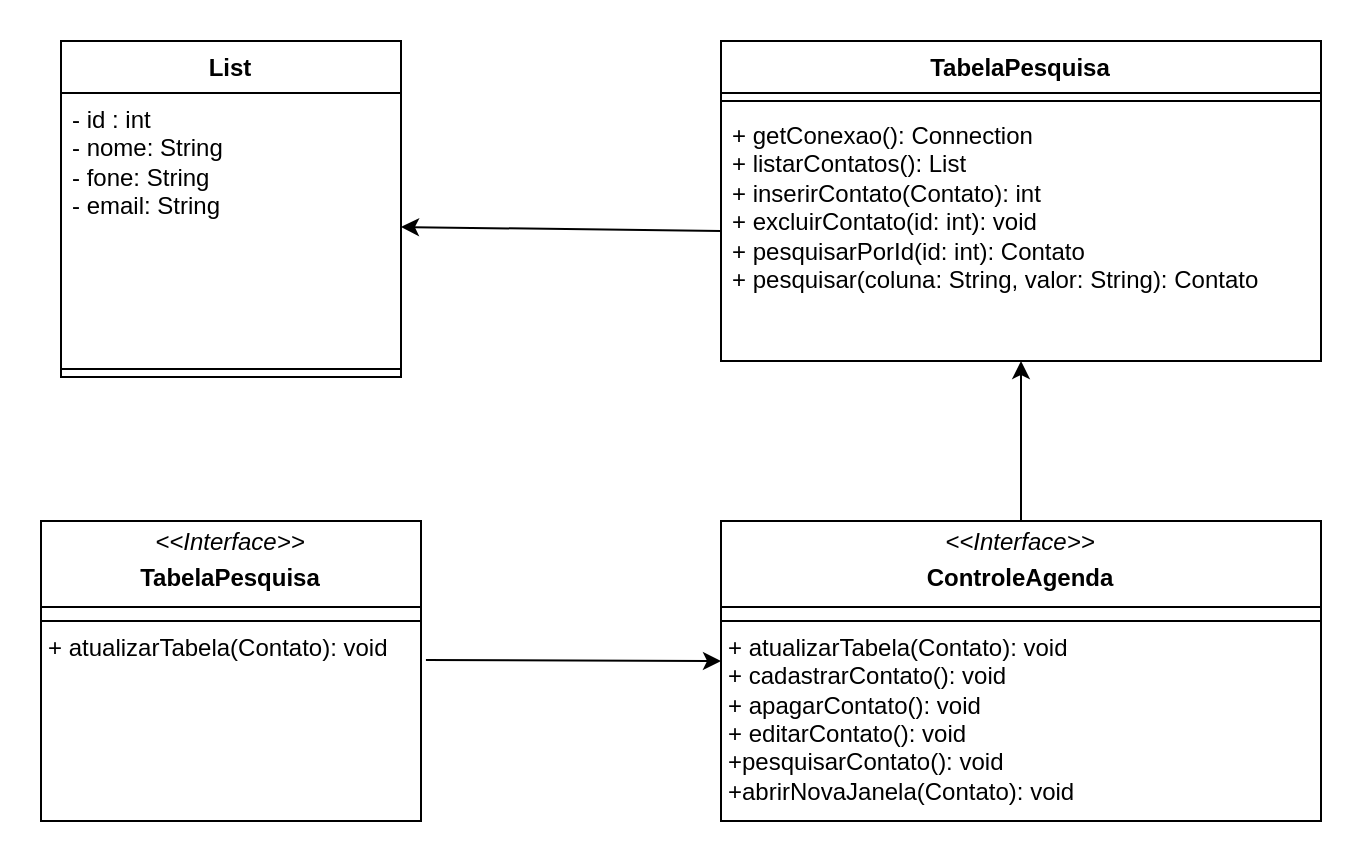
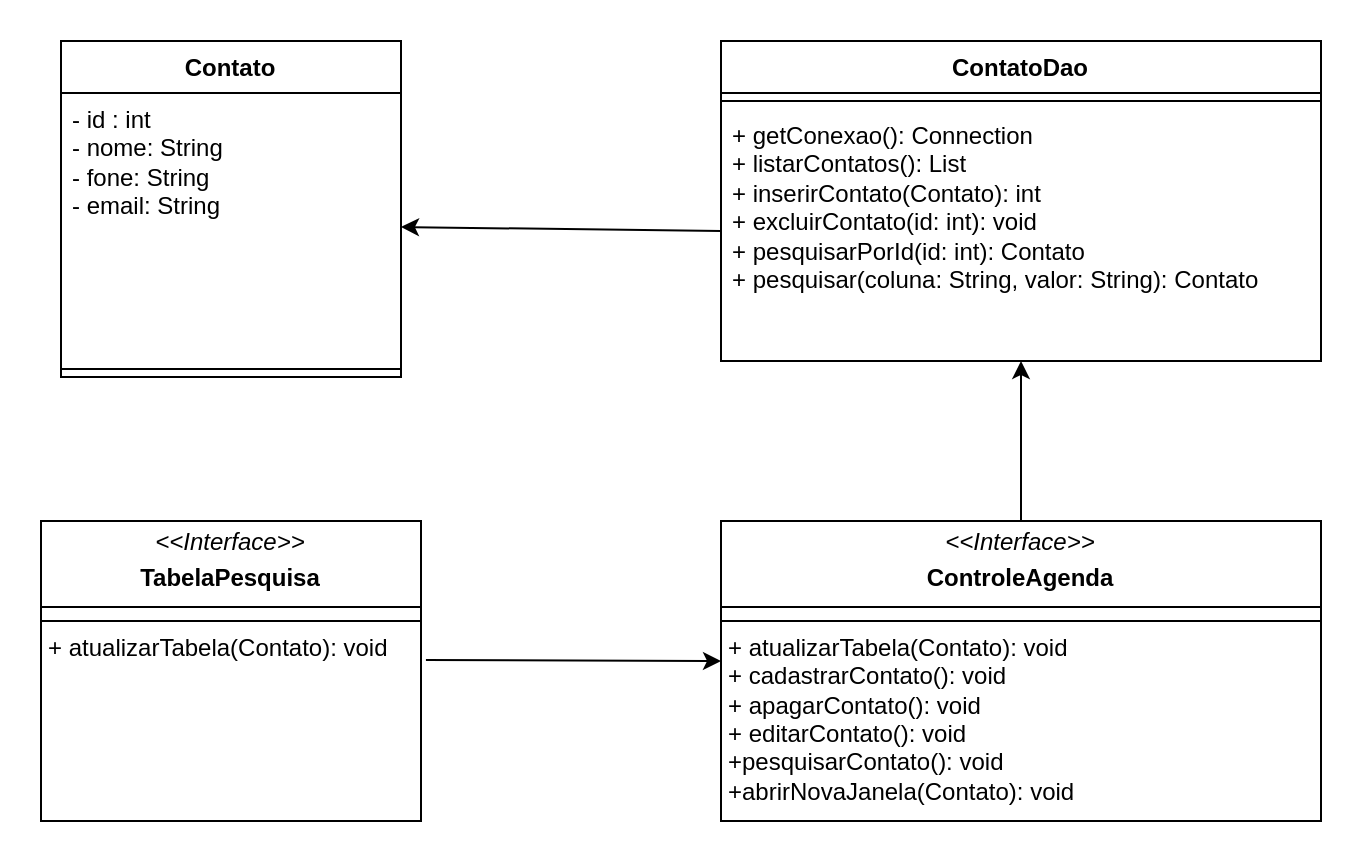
node "List": label "List" -> "Contato"
node "TabelaPesquisa": label "TabelaPesquisa" -> "ContatoDao"
